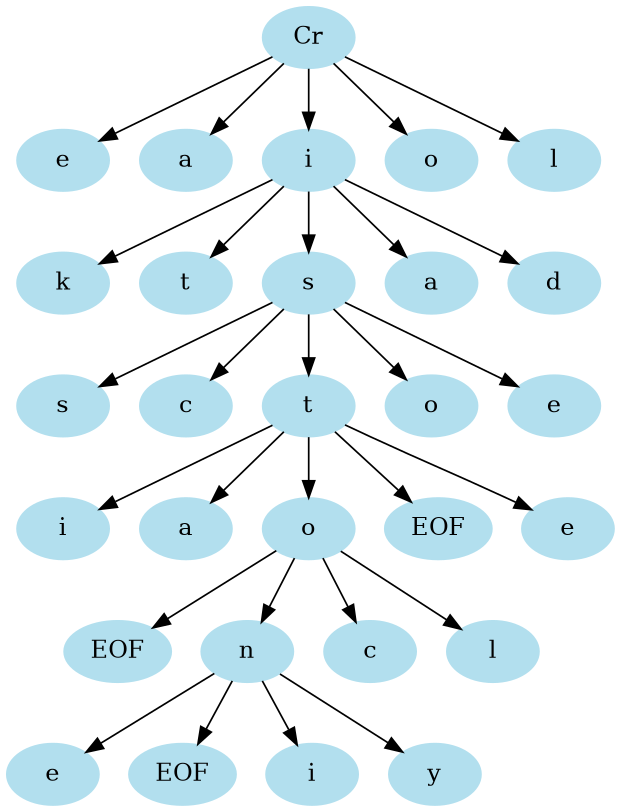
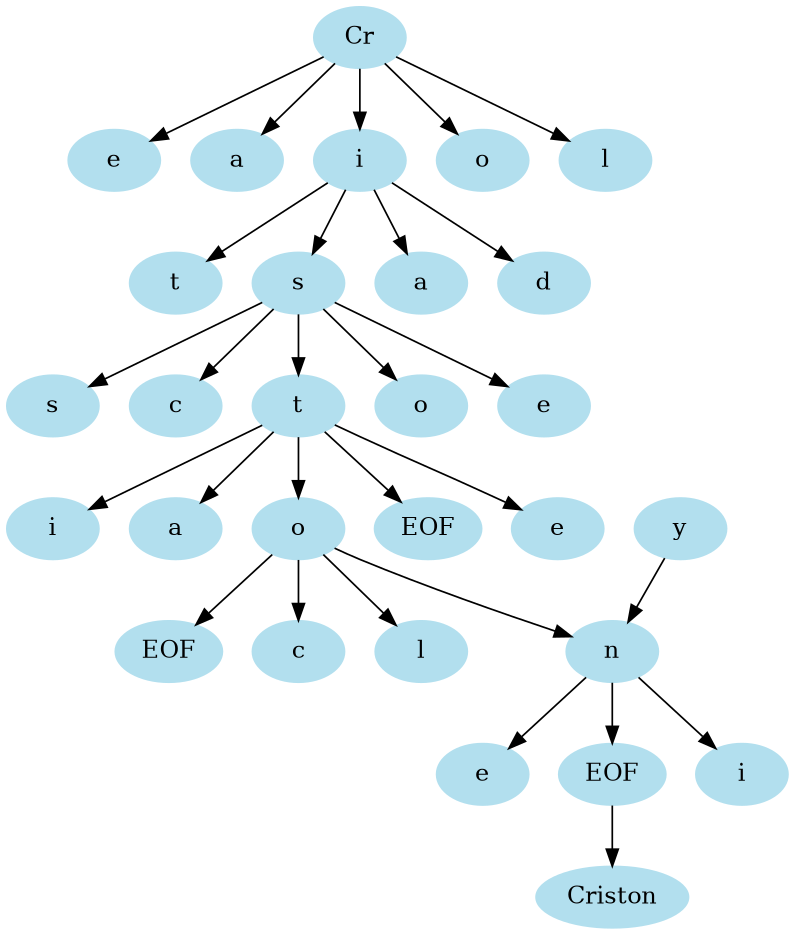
node "k": removed
edge "n" -> "y": reversed
node "Criston": added
